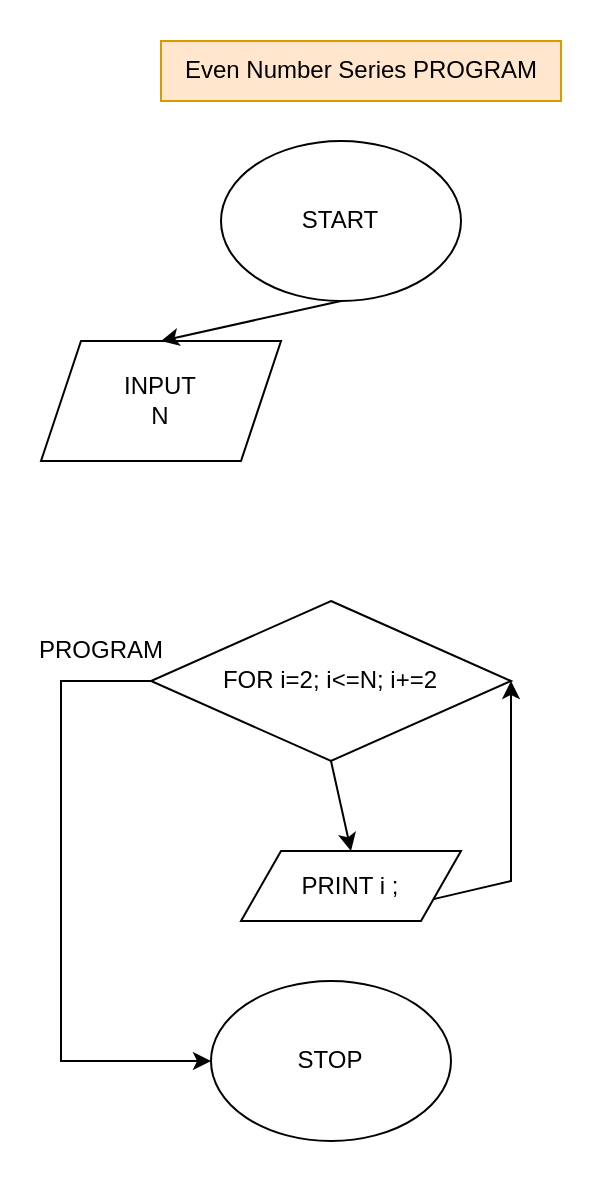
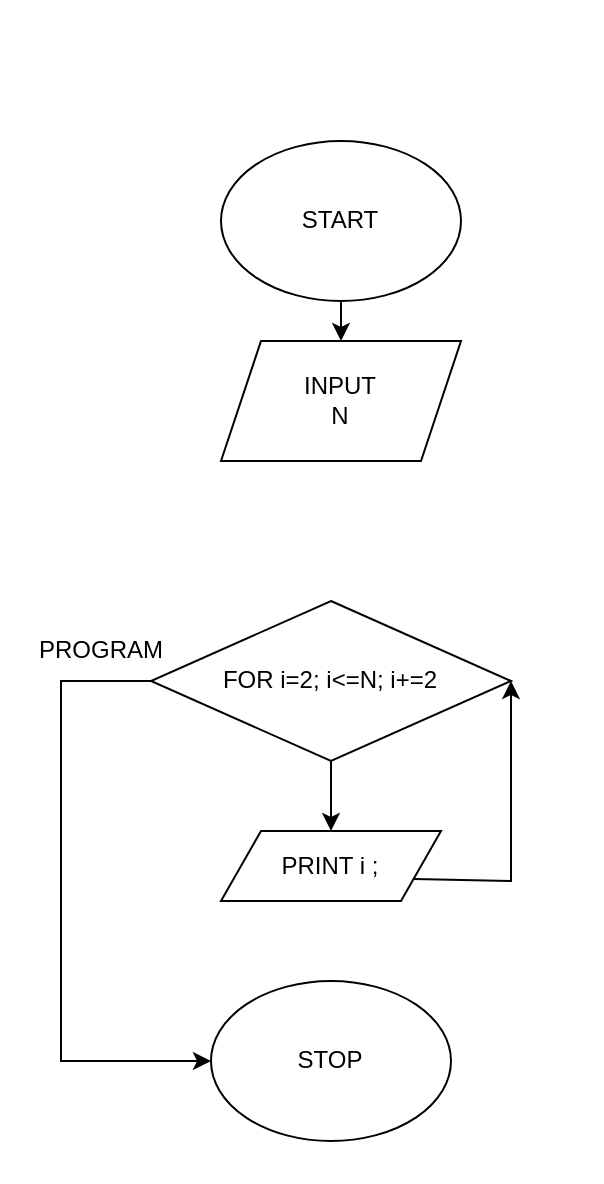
node "Even Number Series PROGRAM": removed
node "INPUT N": moved (161, 401) -> (341, 401)
node "PRINT i ;": moved (351, 886) -> (331, 866)
